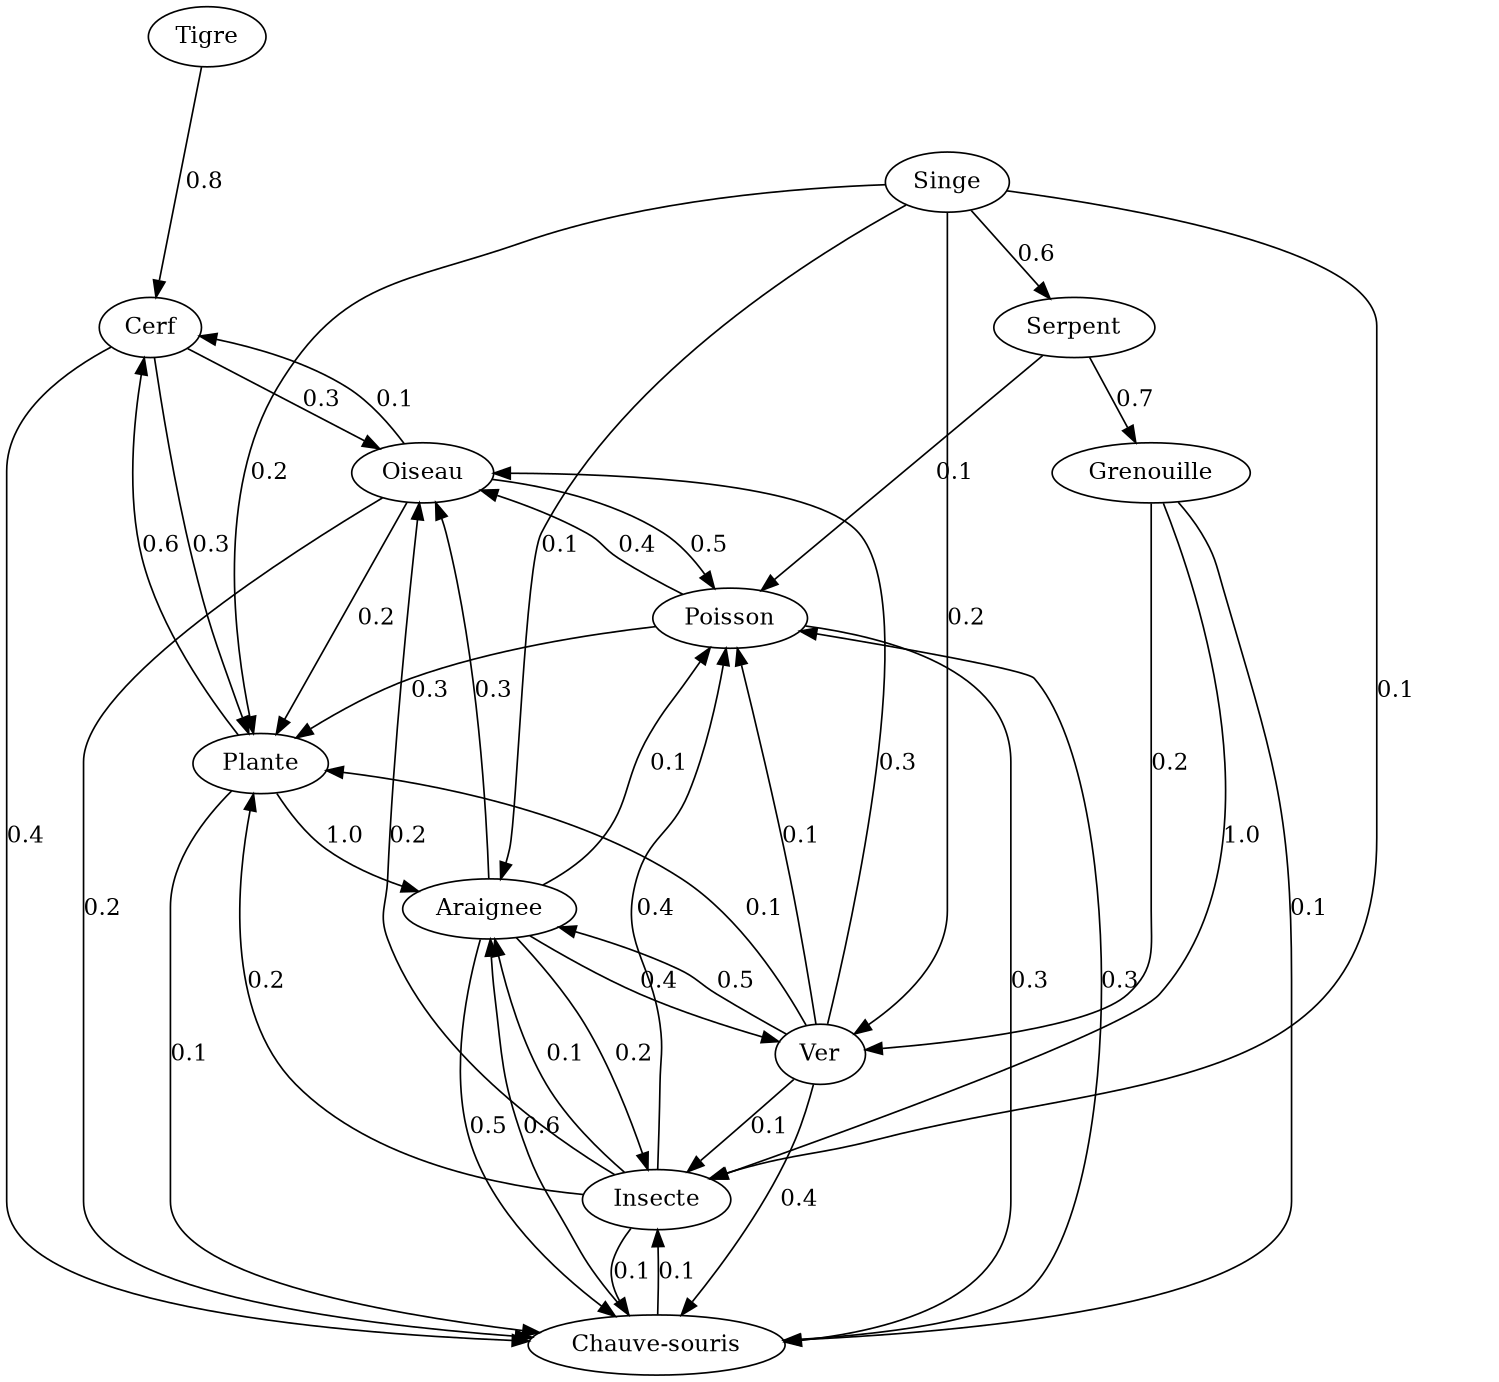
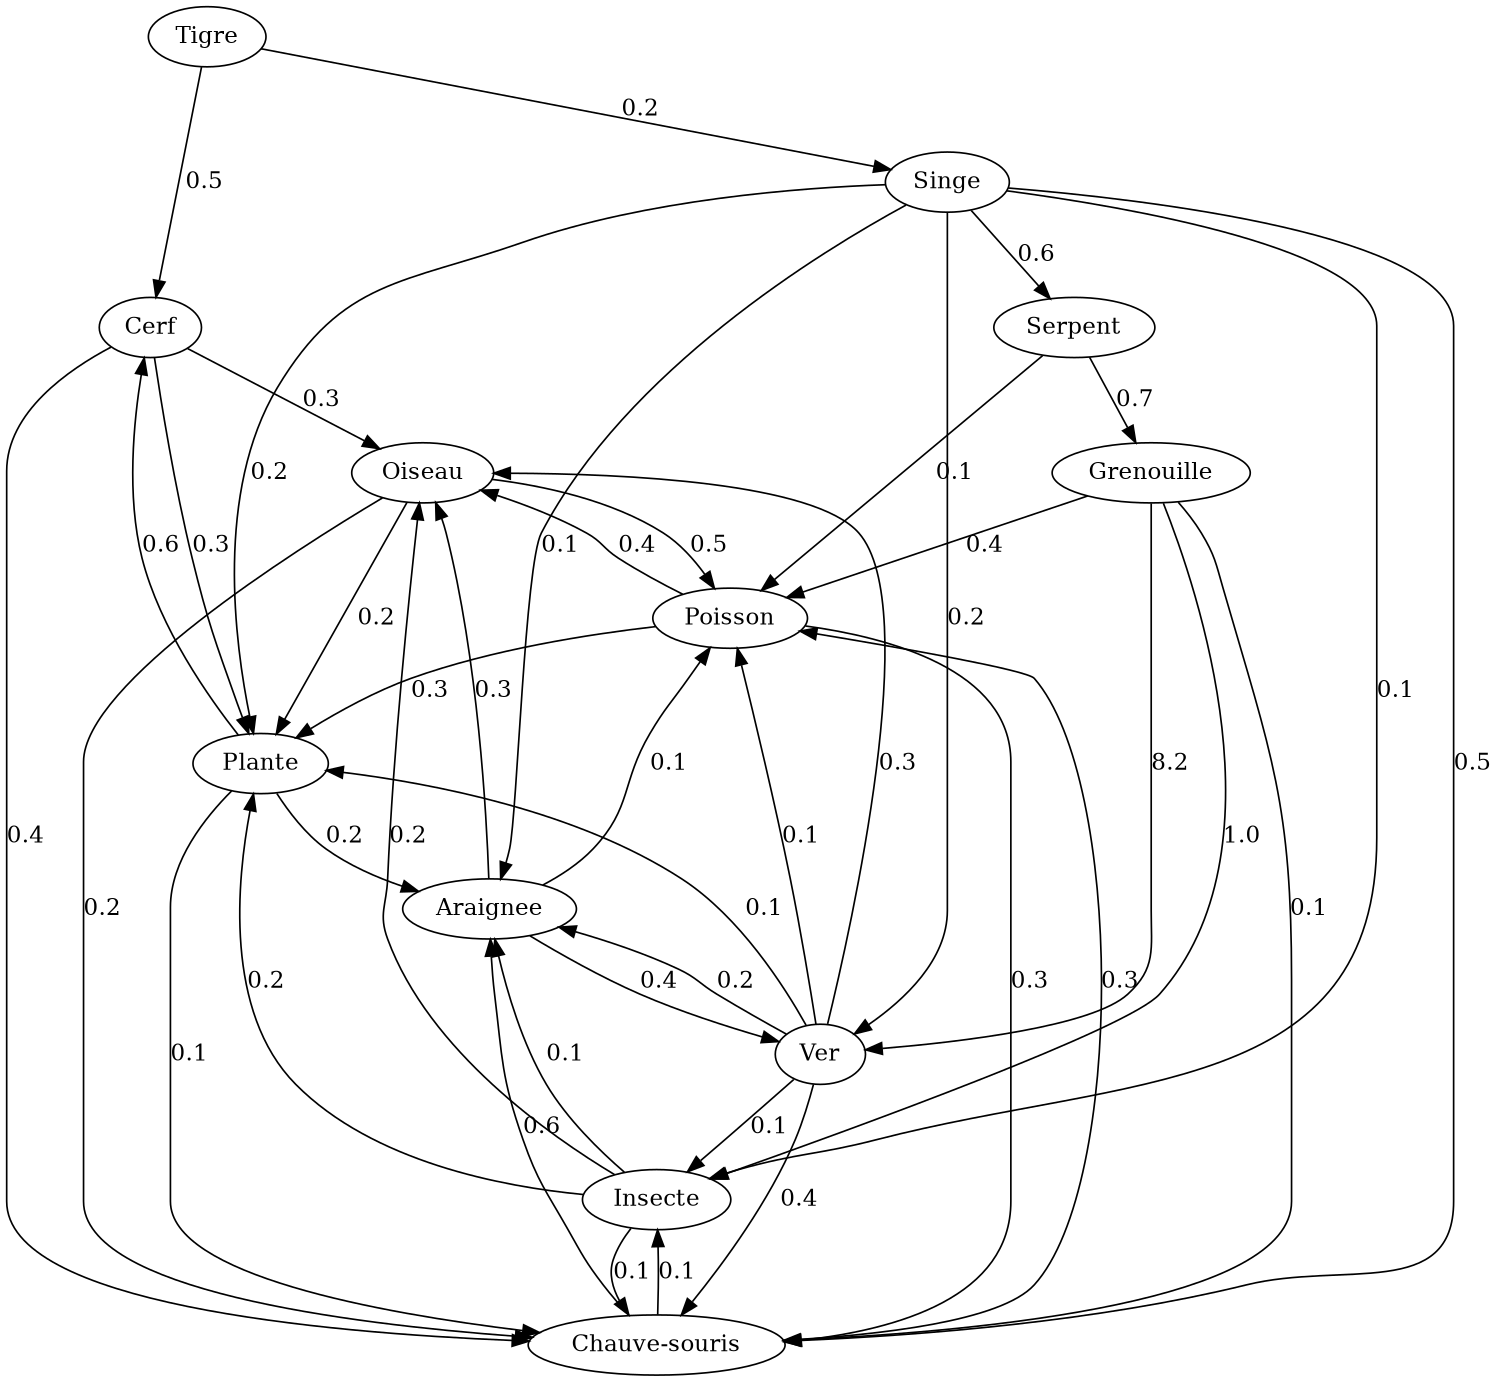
edge "Tigre" -> "Singe": added, label "0.2"
edge "Tigre" -> "Cerf": label "0.8" -> "0.5"
edge "Oiseau" -> "Cerf": removed, label "0.1"
edge "Grenouille" -> "Ver": label "0.2" -> "8.2"
edge "Plante" -> "Araignee": label "1.0" -> "0.2"
edge "Insecte" -> "Poisson": now "Grenouille" -> "Poisson"
edge "Ver" -> "Araignee": label "0.5" -> "0.2"
edge "Araignee" -> "Insecte": removed, label "0.2"
edge "Araignee" -> "Chauve-souris": now "Singe" -> "Chauve-souris"
